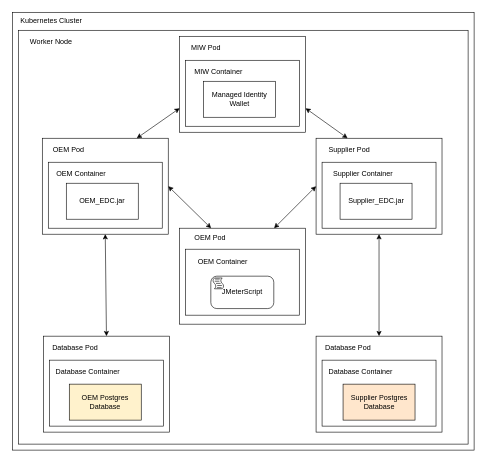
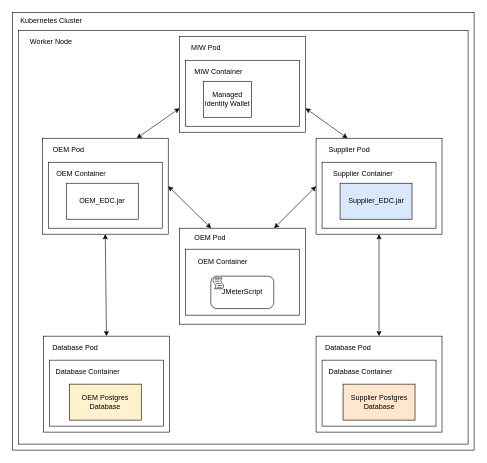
node "Managed Identity Wallet": size 72x36 -> 48x36
node "Supplier_EDC.jar": fillcolor #ffffff -> #dae8fc
